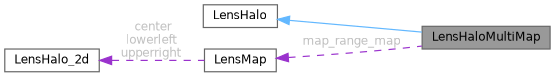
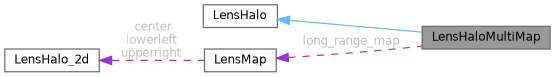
edge "LensHaloMultiMap" -> "LensMap": label " map_range_map" -> " long_range_map"
